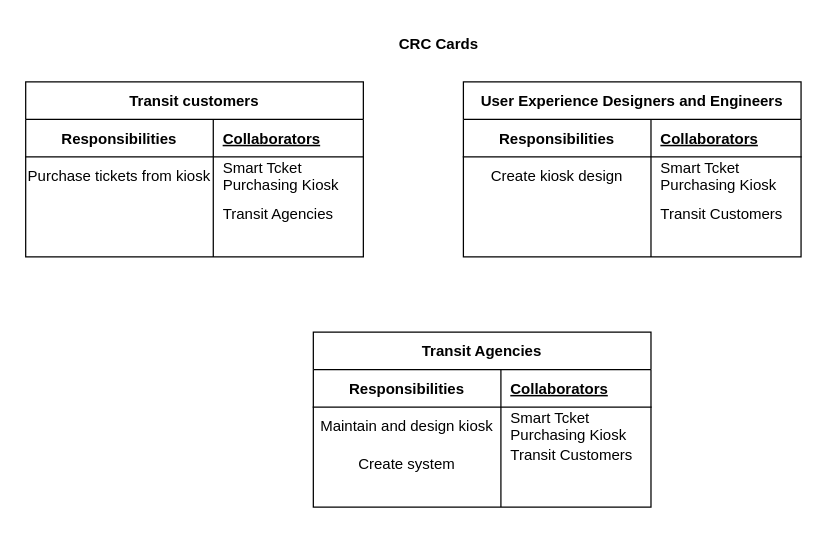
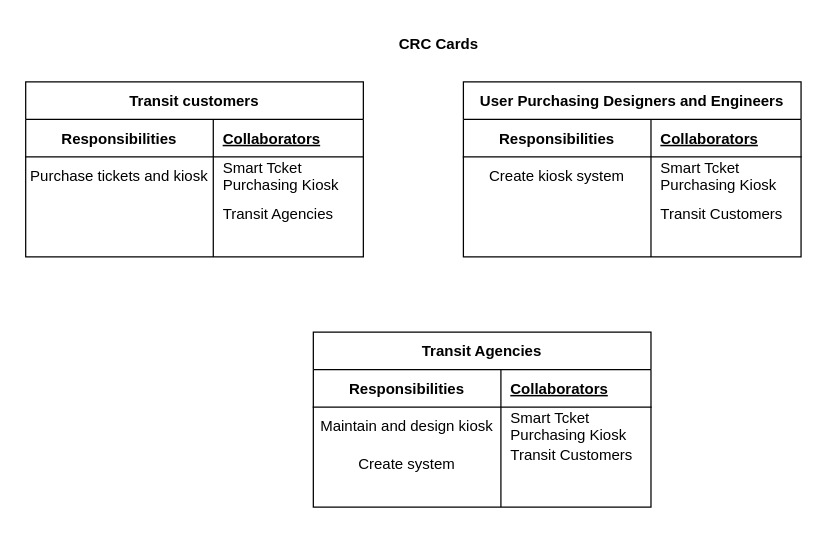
node "User Experience Designers and Engineers": label "User Experience Designers and Engineers" -> "User Purchasing Designers and Engineers"
node "Purchase tickets from kiosk": label "Purchase tickets from kiosk" -> "Purchase tickets and kiosk"
node "Create kiosk design": label "Create kiosk design" -> "Create kiosk system"
